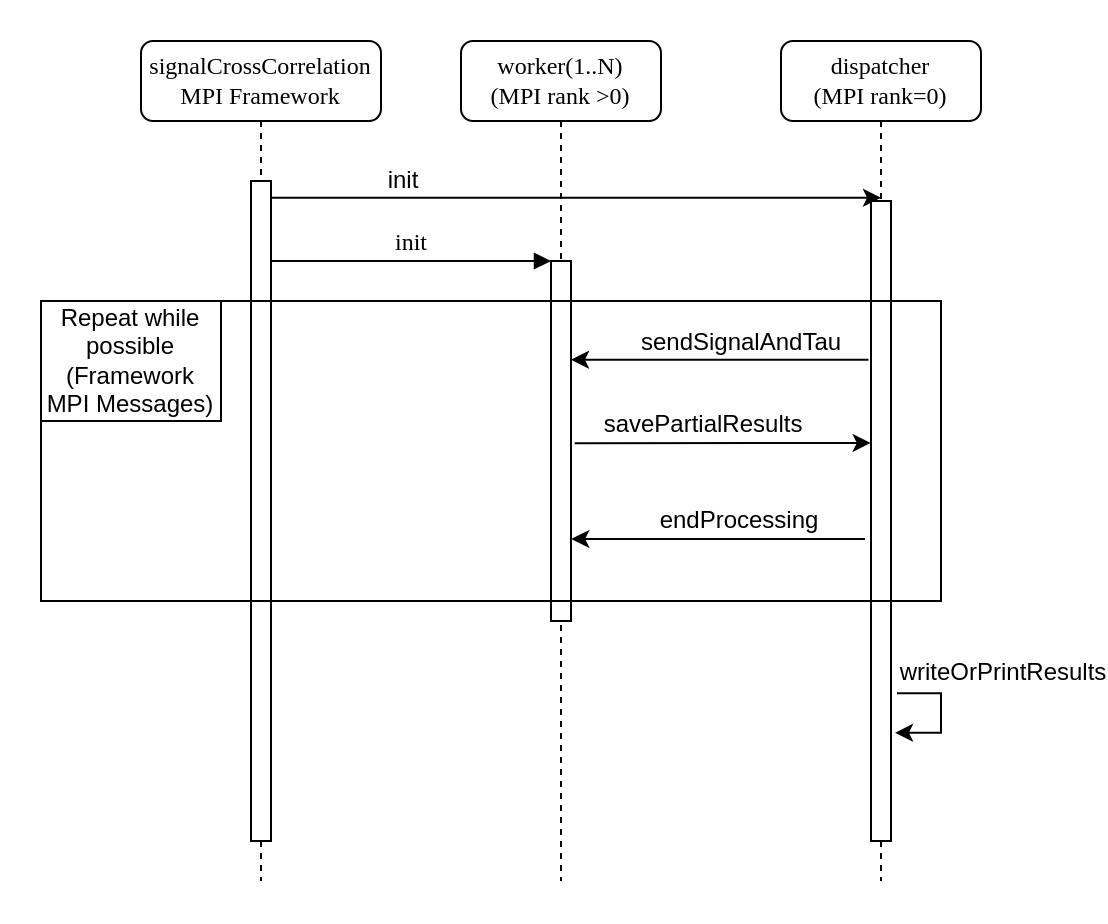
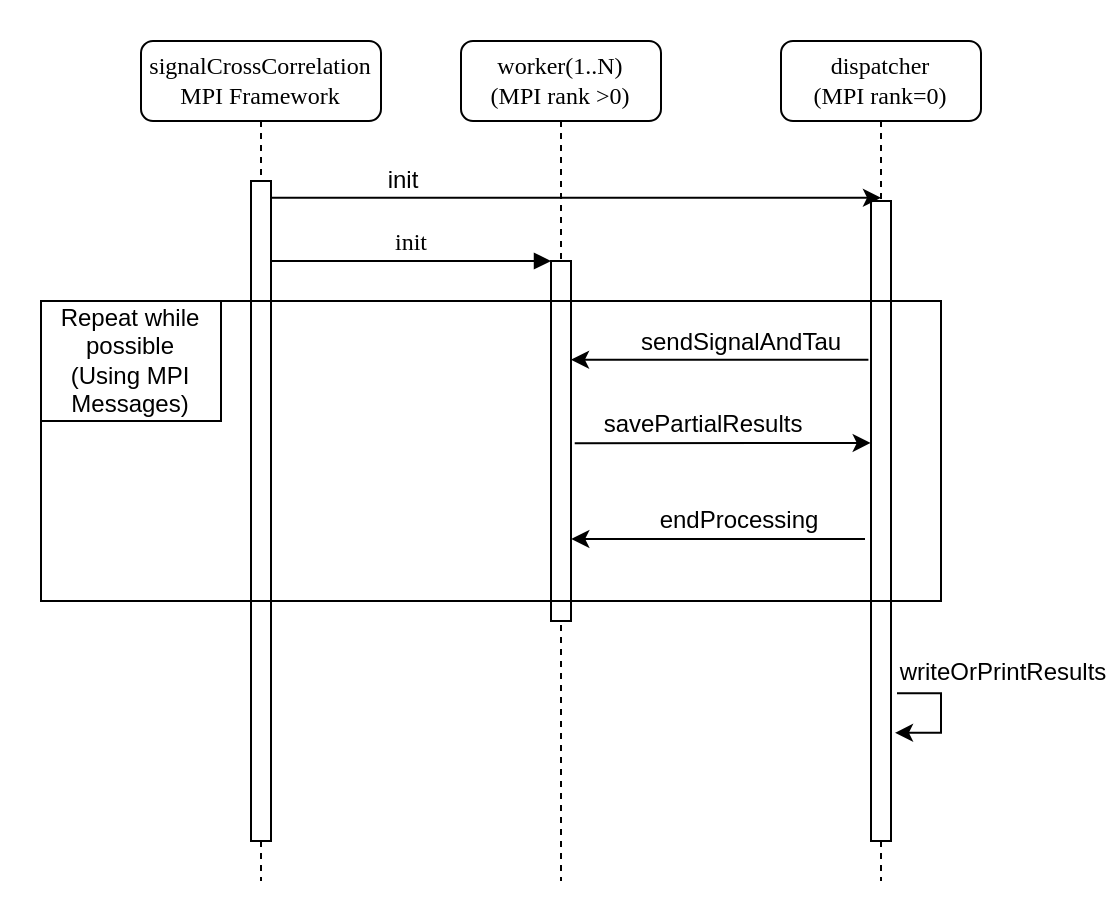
node "Repeat while possible (Framework MPI Messages)": label "Repeat while possible (Framework MPI Messages)" -> "Repeat while possible (Using MPI Messages)"
